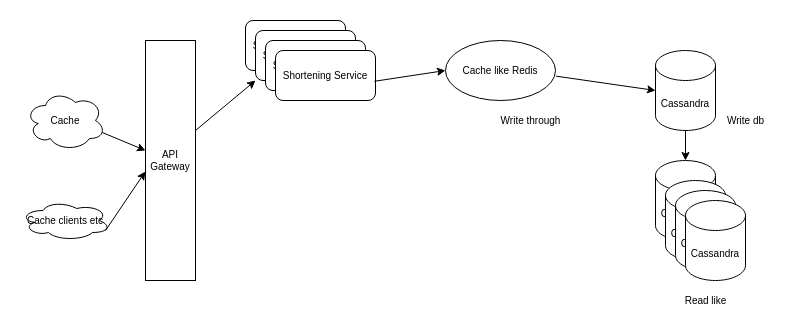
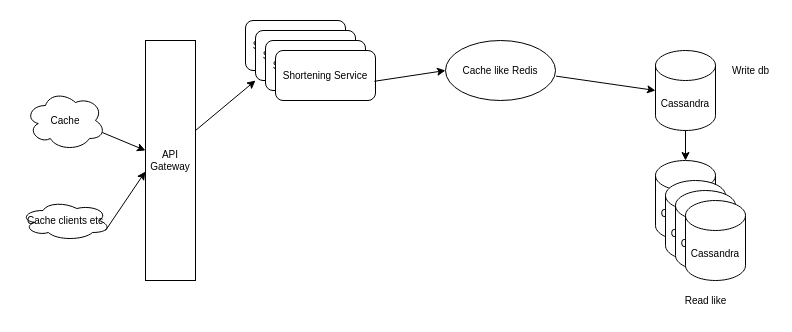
node "Write through": removed
node "Write db": moved (746, 121) -> (751, 71)
